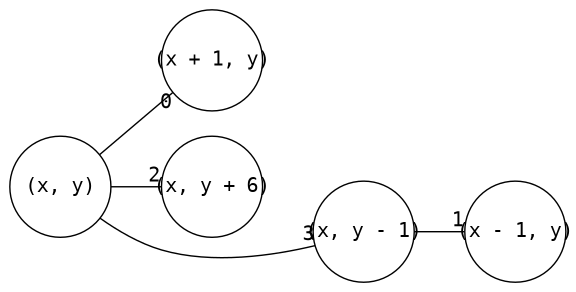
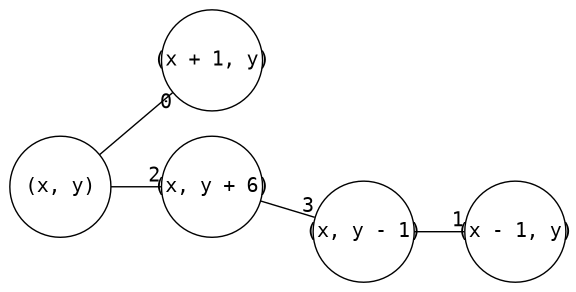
edge "(x, y)" -- "(x, y - 1)": now "(x, y + 6)" -- "(x, y - 1)"
